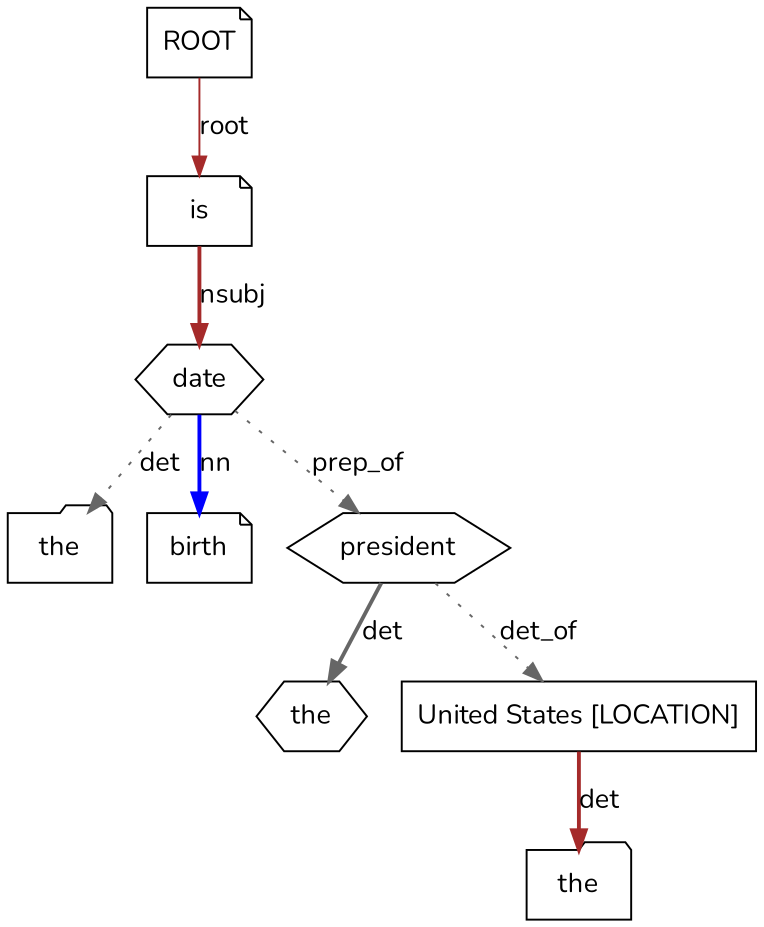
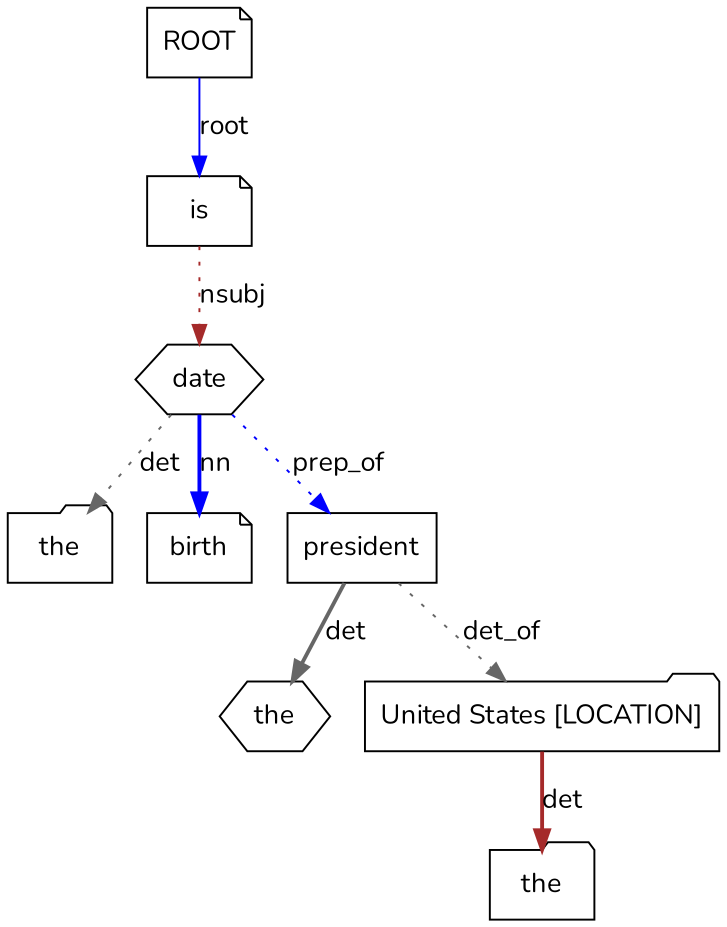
edge "ROOT" -> "is": color brown -> blue
edge "is" -> "date": style bold -> dotted
edge "date" -> "president": color gray40 -> blue
node "president": shape hexagon -> box
node "United States [LOCATION]": shape box -> folder
